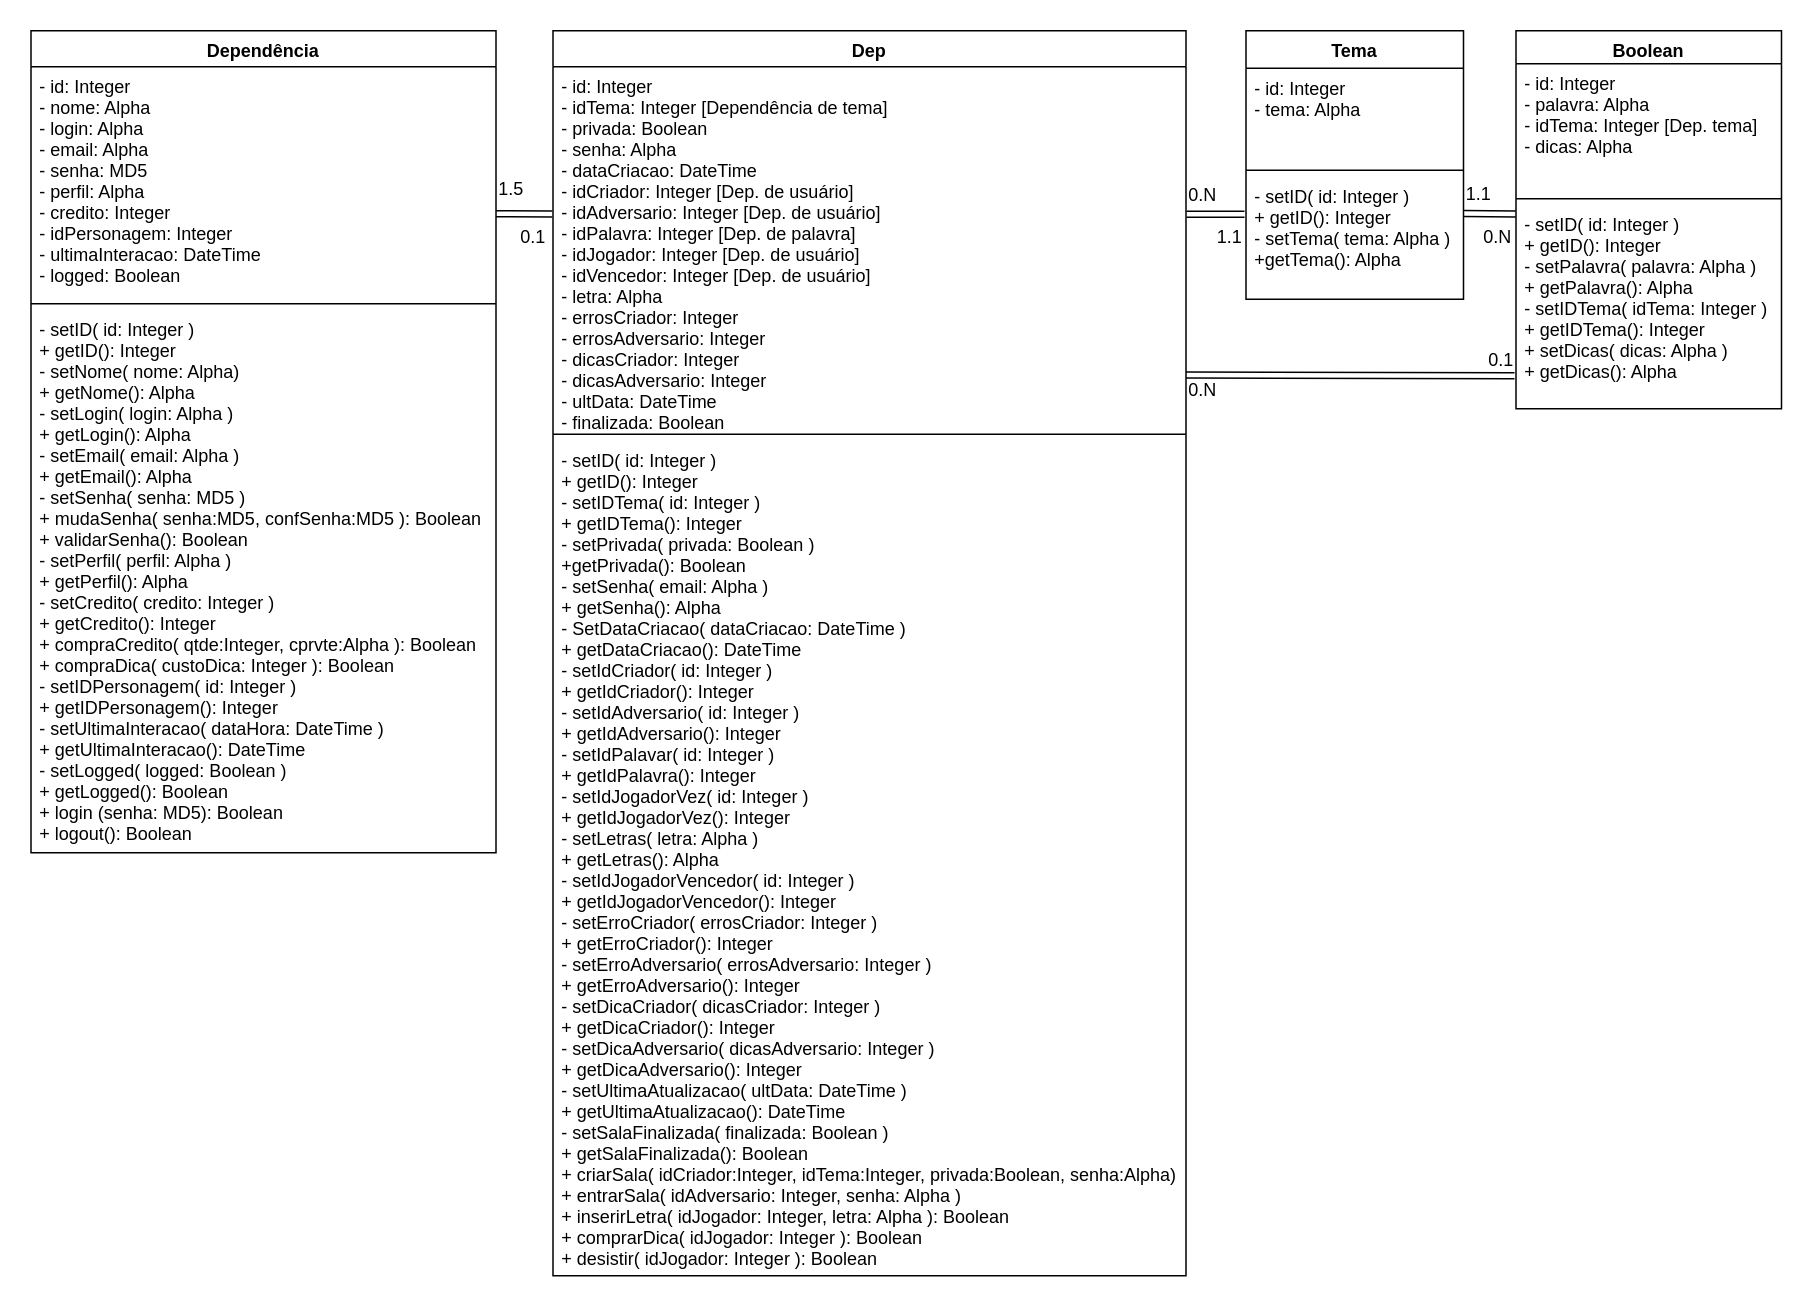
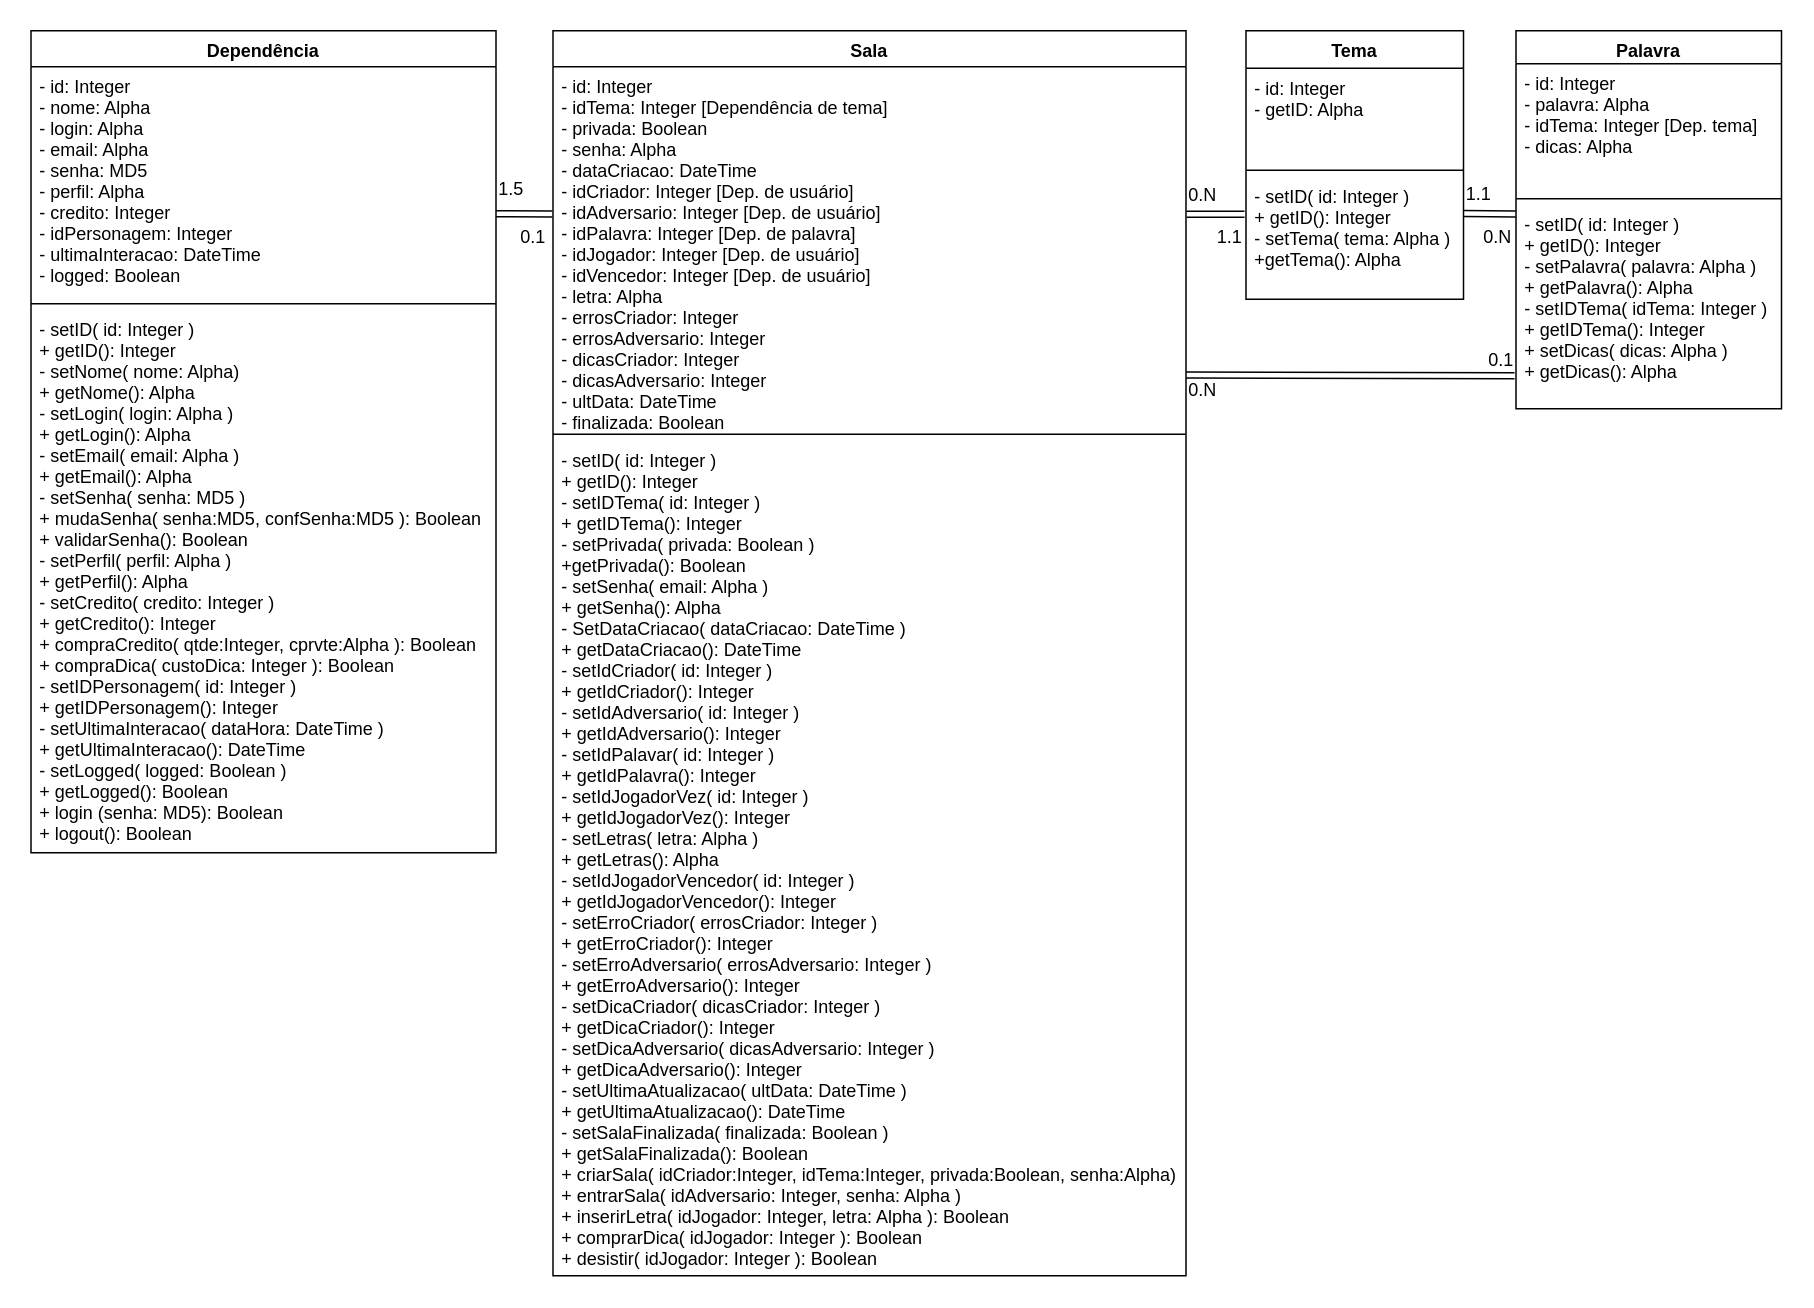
node "Dep": label "Dep" -> "Sala"
node "Boolean": label "Boolean" -> "Palavra"
node "- id: Integer - tema: Alpha": label "- id: Integer - tema: Alpha" -> "- id: Integer - getID: Alpha"
